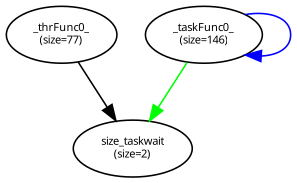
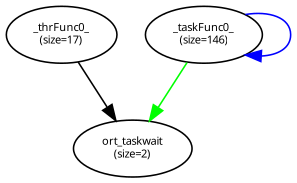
node "_thrFunc0_ (size=77)": label "_thrFunc0_ (size=77)" -> "_thrFunc0_ (size=17)"
node "size_taskwait (size=2)": label "size_taskwait (size=2)" -> "ort_taskwait (size=2)"
